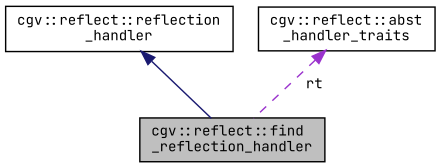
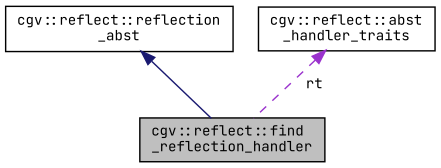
node "cgv::reflect::reflection _handler": label "cgv::reflect::reflection _handler" -> "cgv::reflect::reflection _abst"
